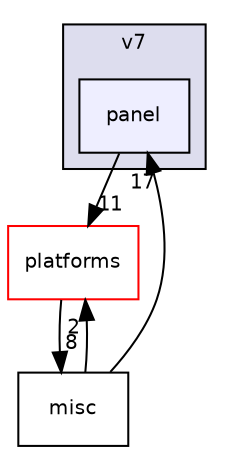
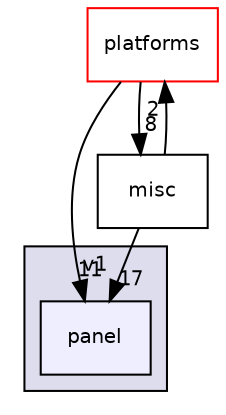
cluster "v7": label "v7" -> "v1"
edge "panel" -> "platforms": reversed
